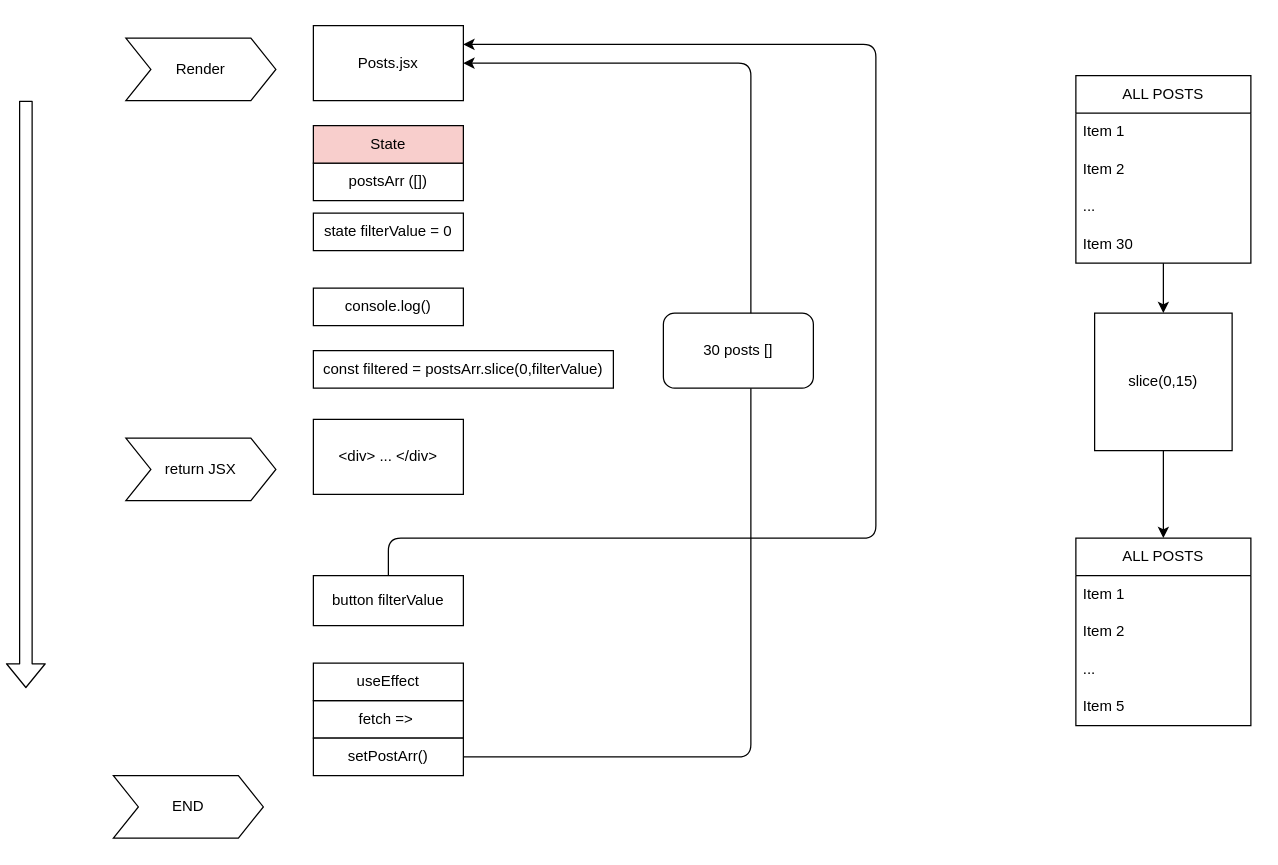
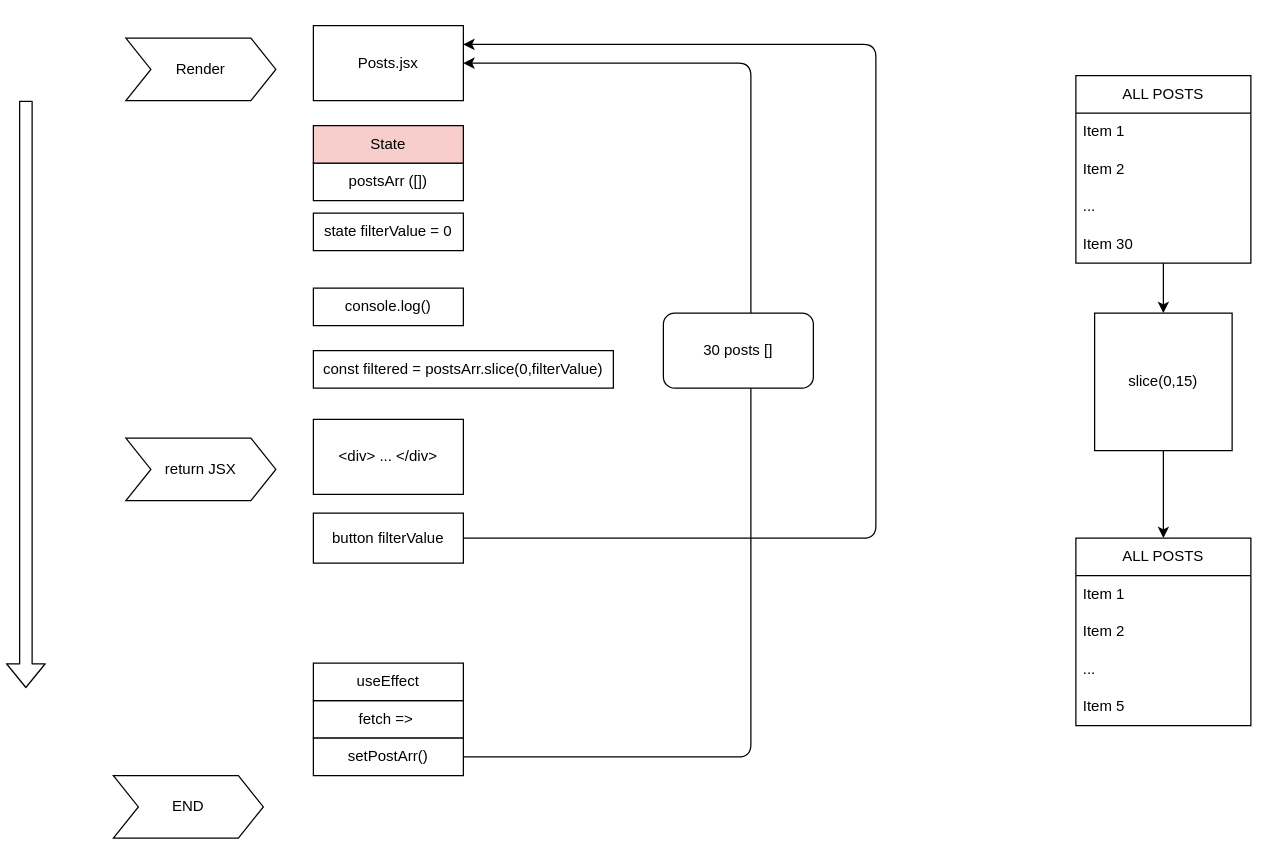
node "button filterValue": moved (388, 601) -> (388, 538)
